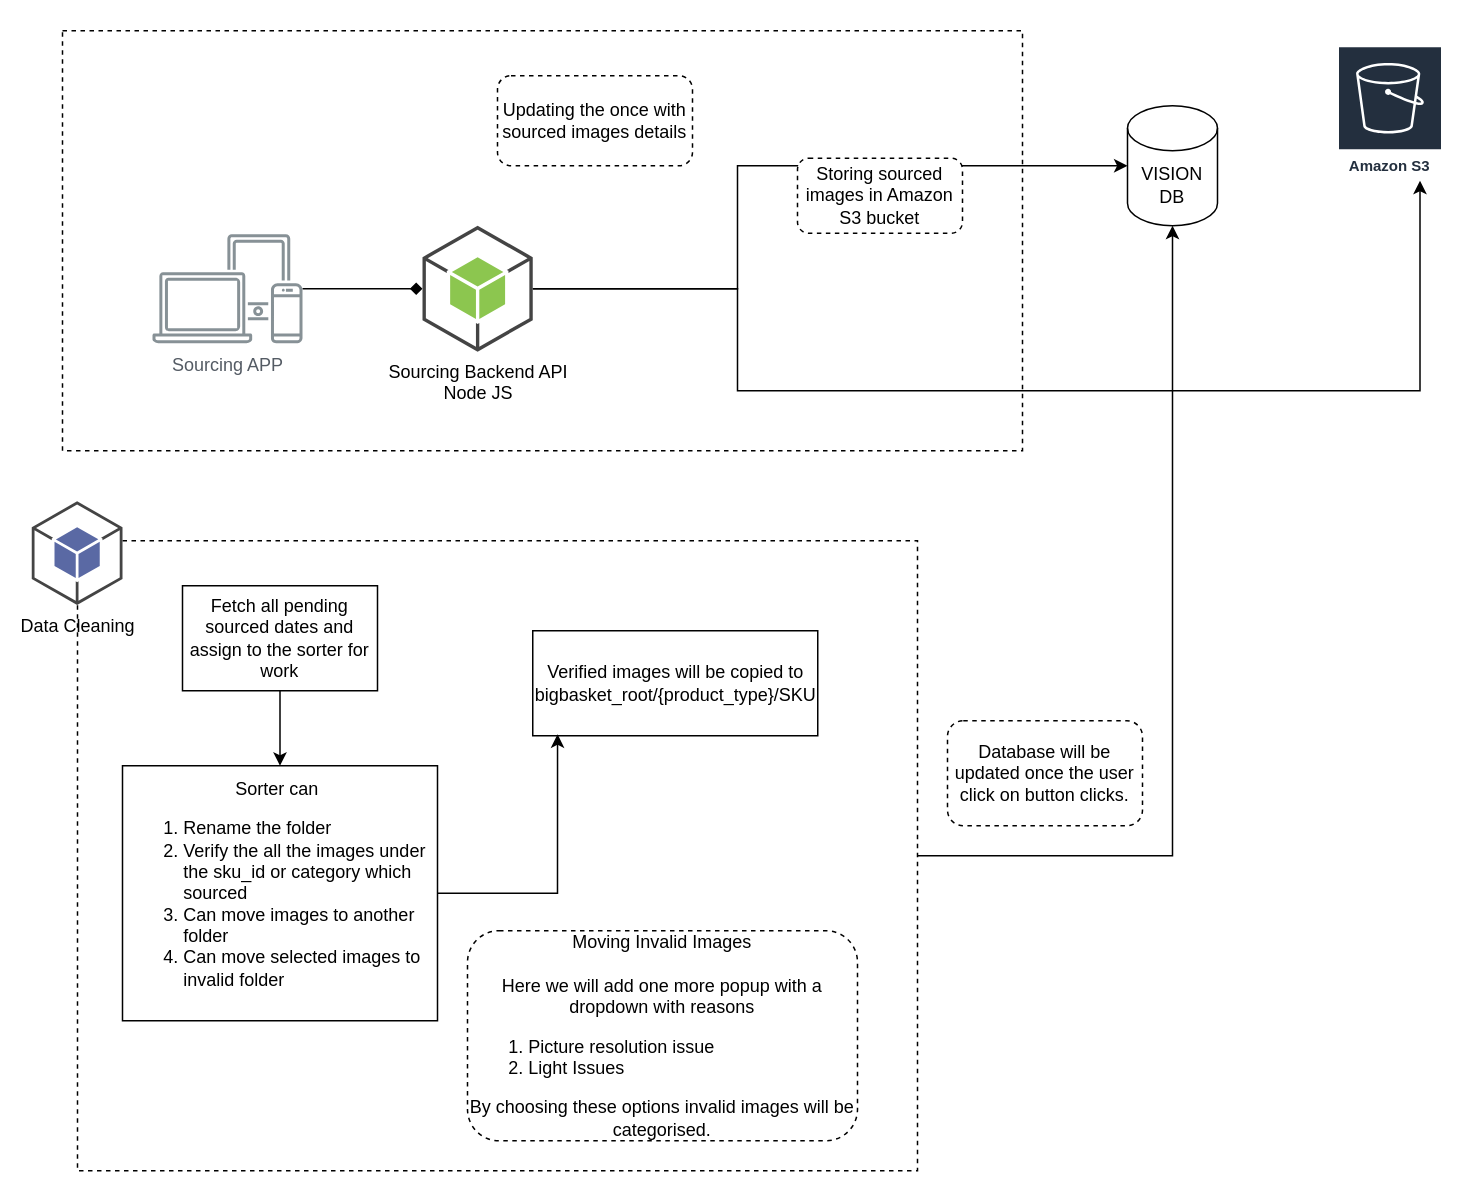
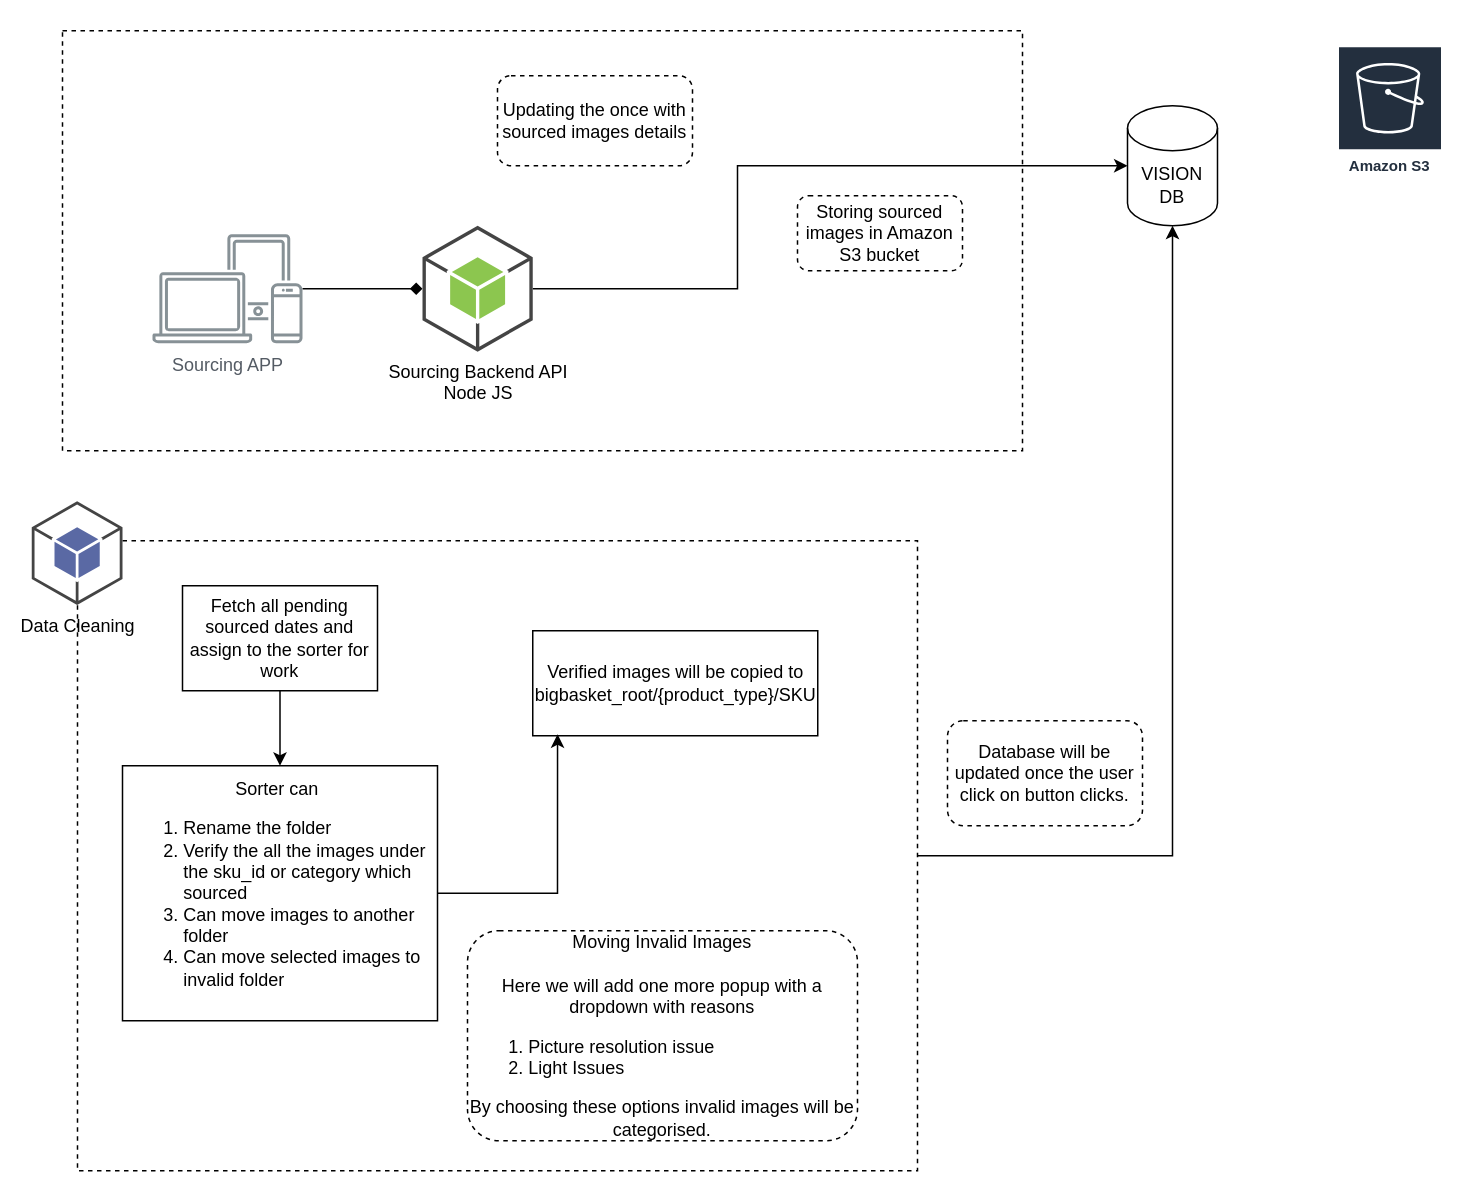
node "Storing sourced images in Amazon S3 bucket": moved (880, 196) -> (880, 233)
edge "Sourcing Backend API Node JS" -> "Amazon S3": removed
